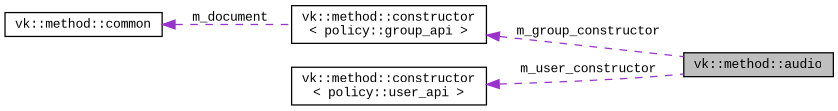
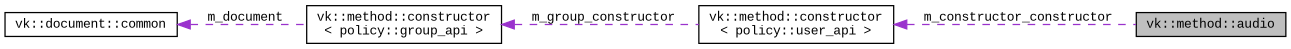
node "vk::method::common": label "vk::method::common" -> "vk::document::common"
edge "vk::method::audio" -> "vk::method::constructor < policy::group_api >": now "vk::method::constructor < policy::user_api >" -> "vk::method::constructor < policy::group_api >"
edge "vk::method::audio" -> "vk::method::constructor < policy::user_api >": label " m_user_constructor" -> " m_constructor_constructor"
